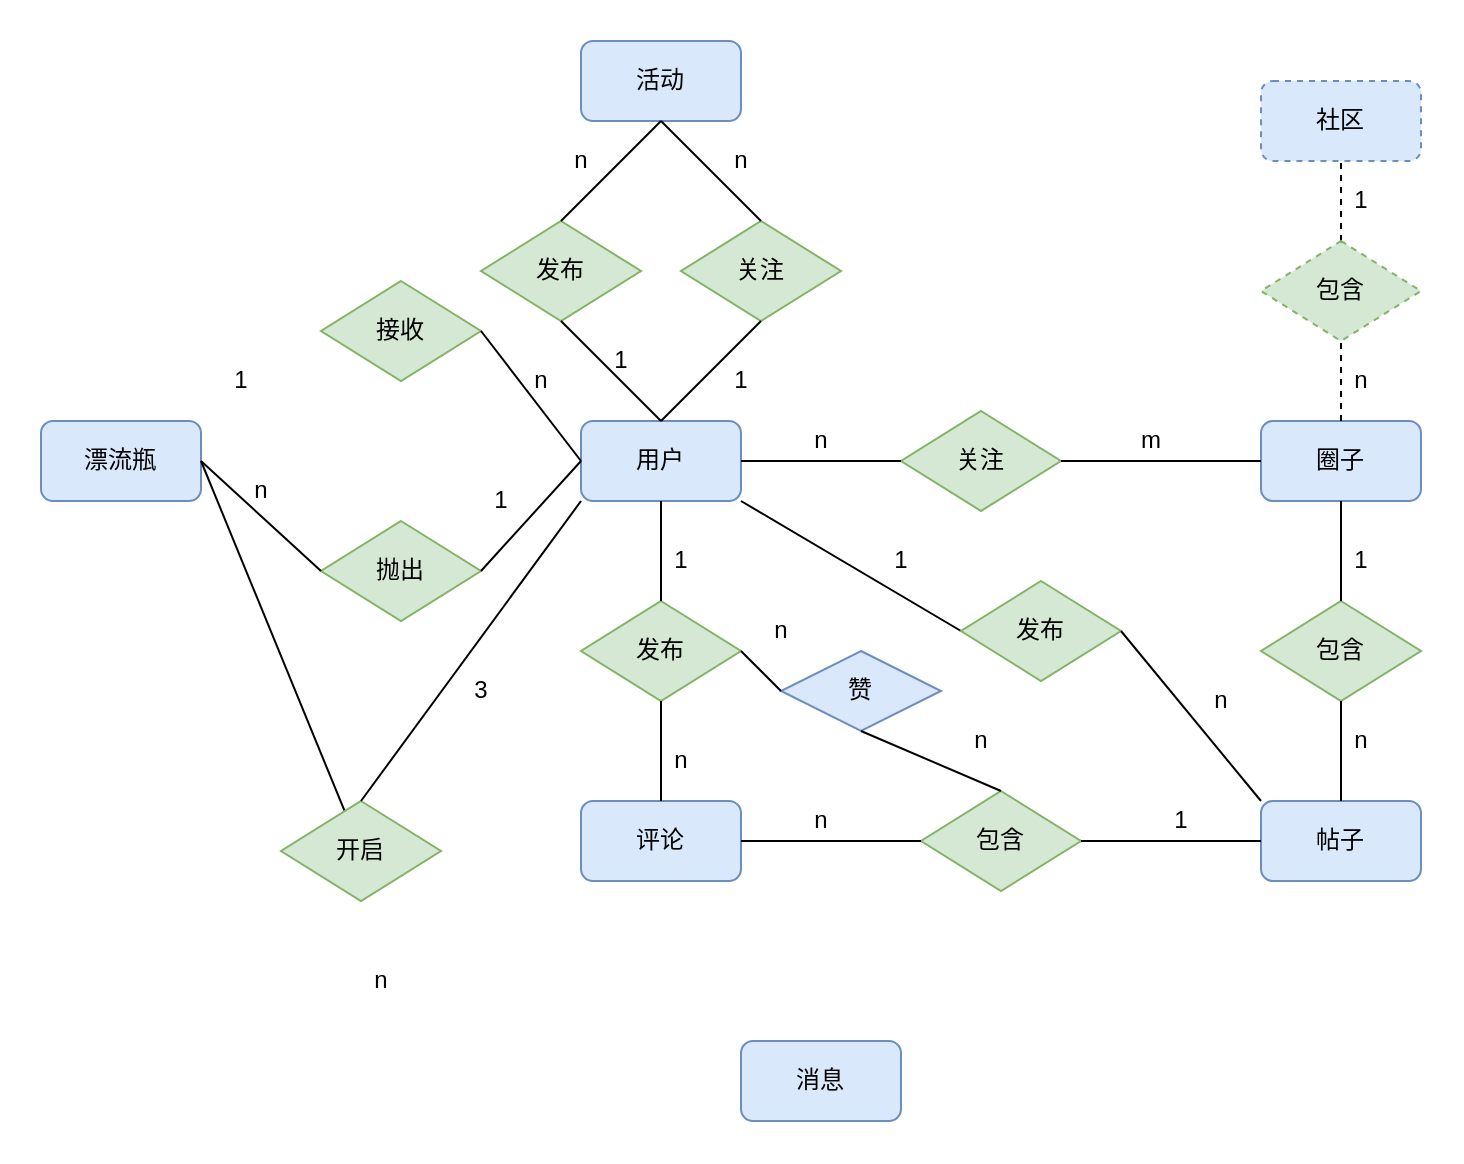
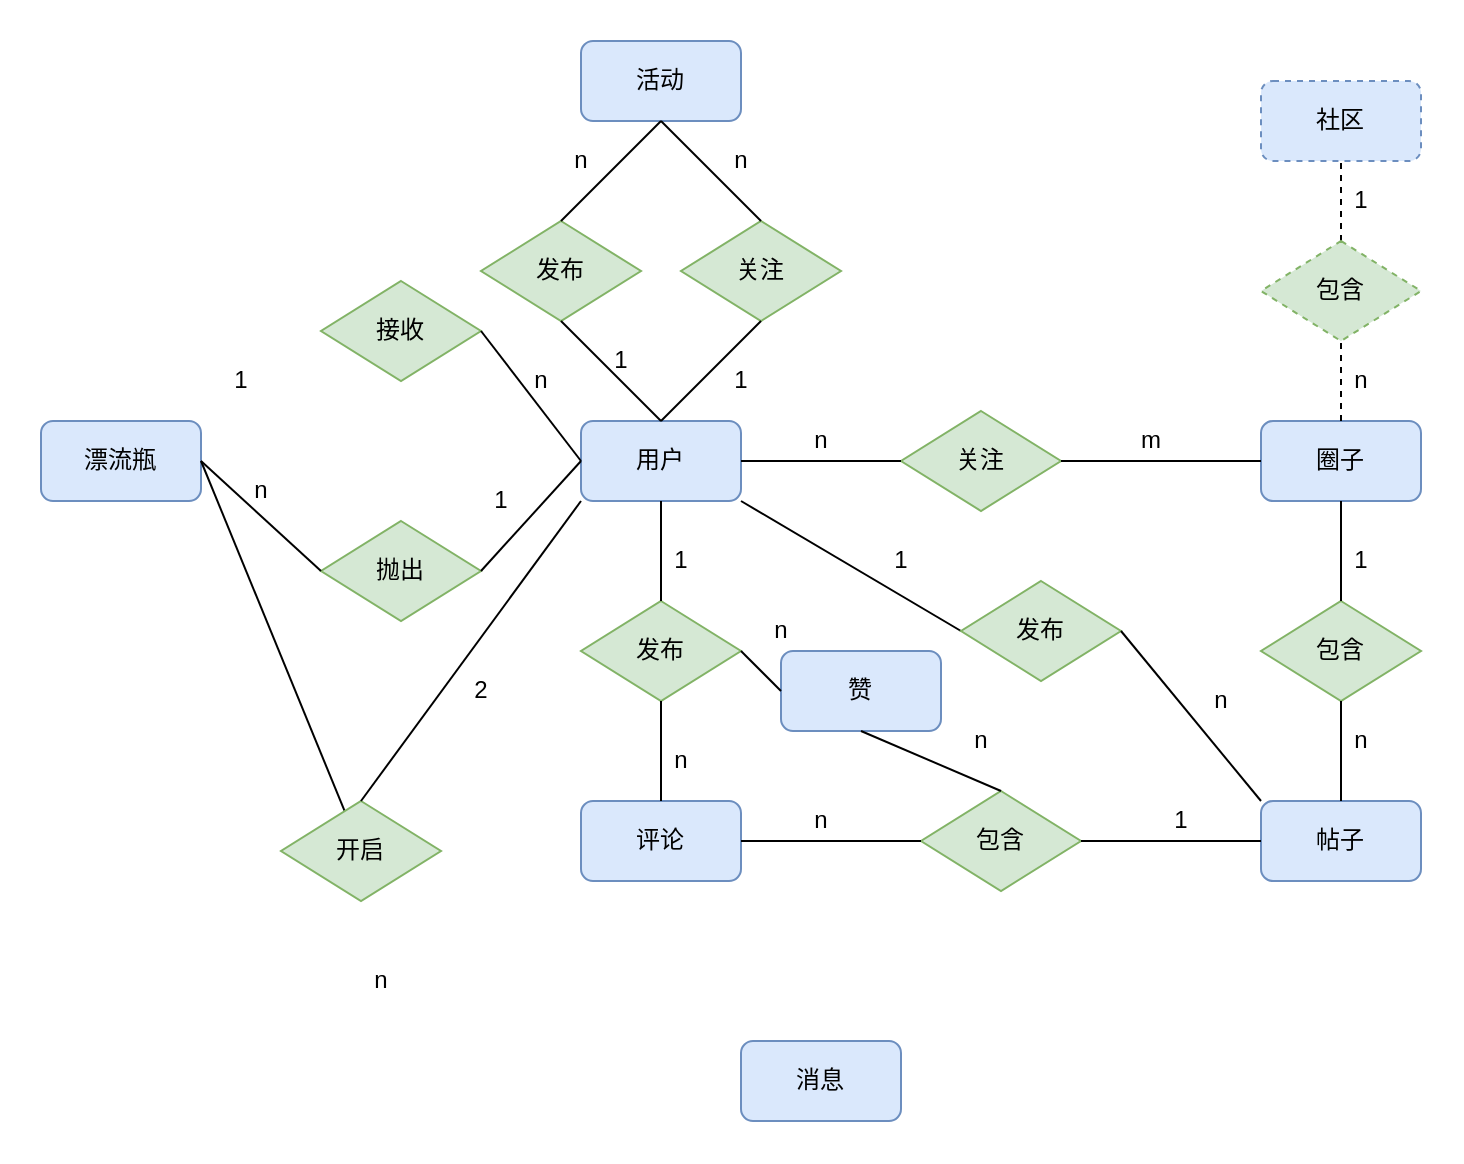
node "3": label "3" -> "2"
node "赞": shape diamond -> rounded rectangle
